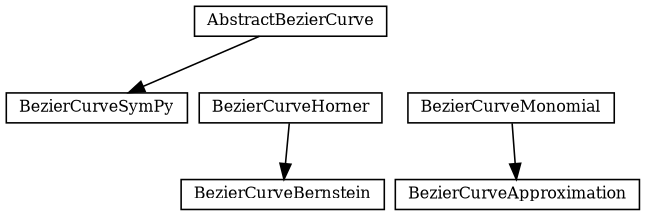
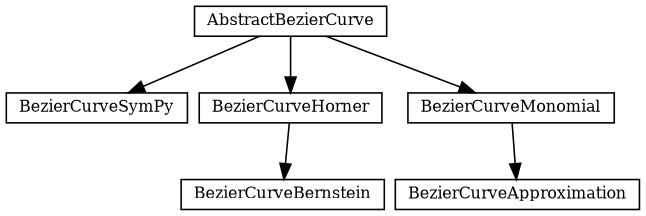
edge "AbstractBezierCurve" -> "BezierCurveHorner": added
edge "AbstractBezierCurve" -> "BezierCurveMonomial": added
